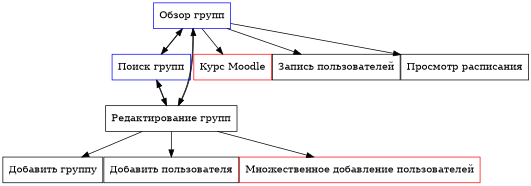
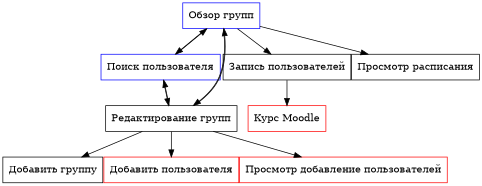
edge "Обзор групп" -> "Курс Moodle": now "Запись пользователей" -> "Курс Moodle"
node "Поиск групп": label "Поиск групп" -> "Поиск пользователя"
node "Добавить пользователя": color black -> red
node "Множественное добавление пользователей": label "Множественное добавление пользователей" -> "Просмотр добавление пользователей"
